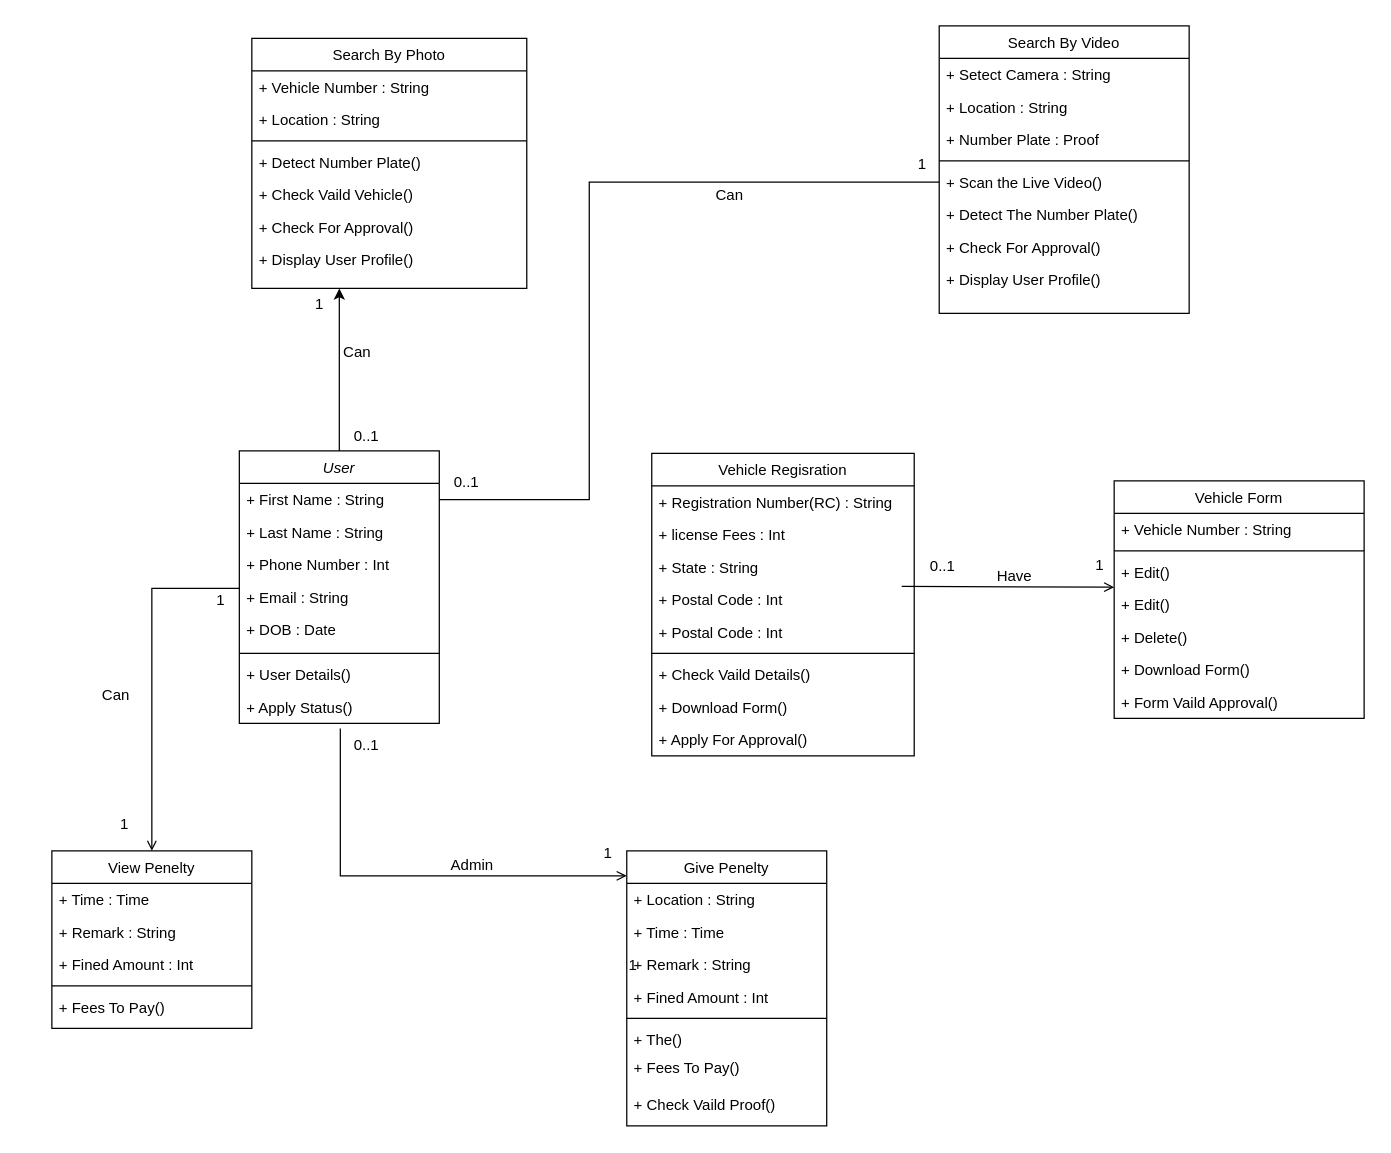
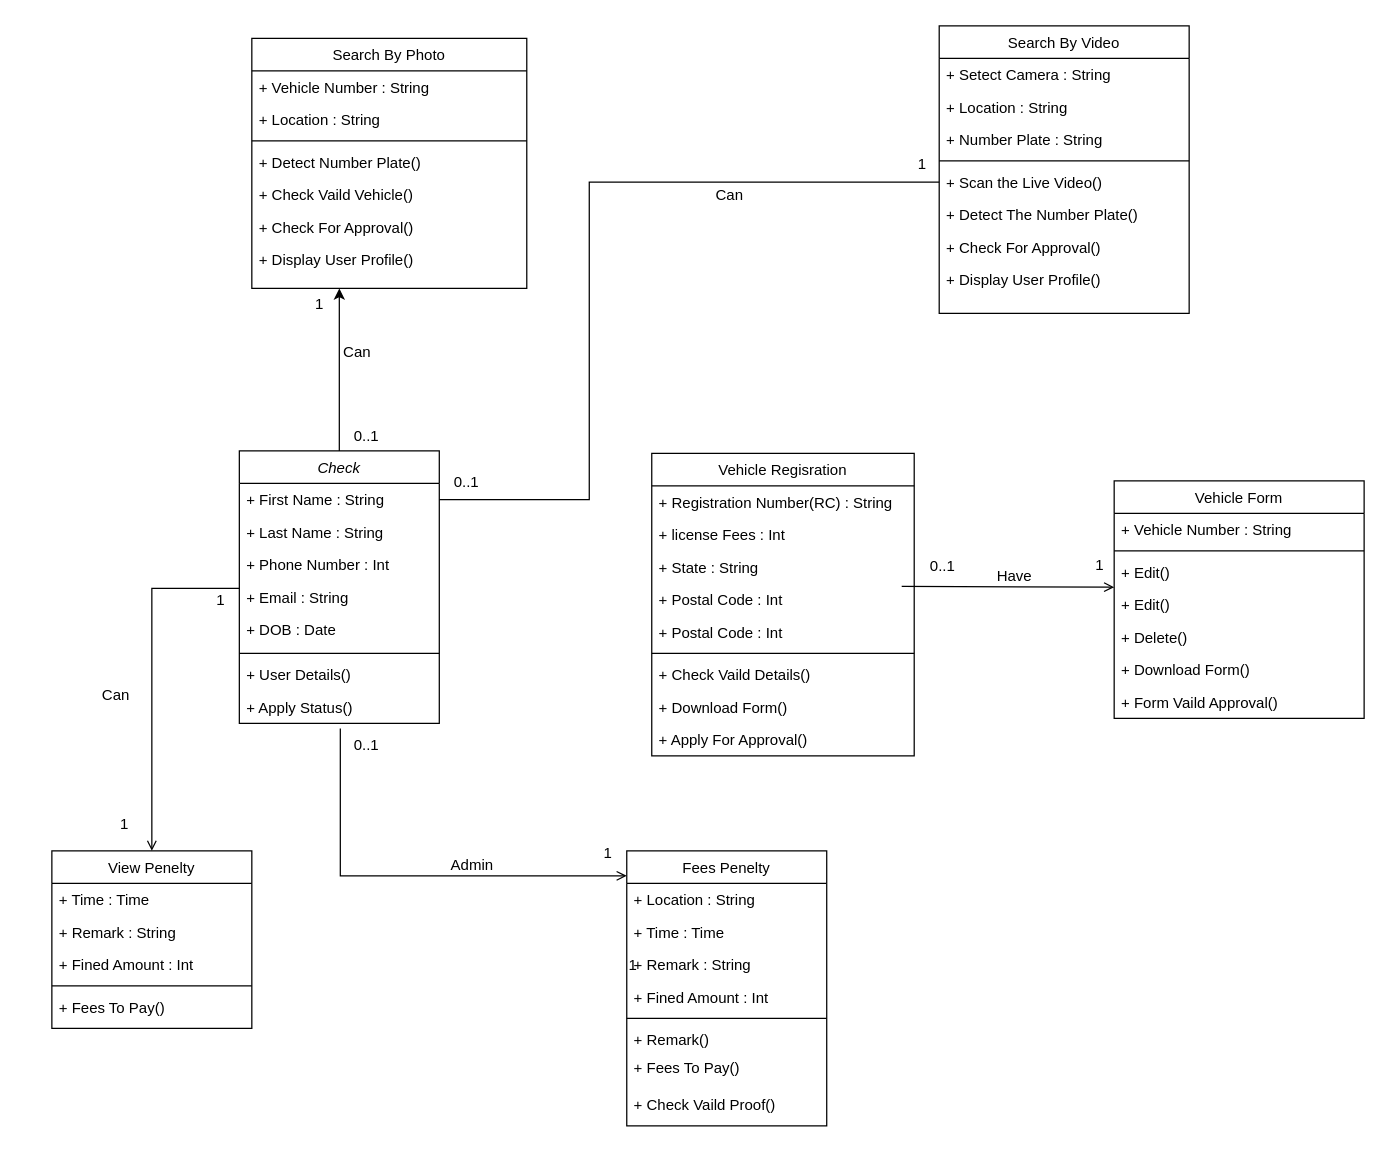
node "+ Number Plate : Proof": label "+ Number Plate : Proof" -> "+ Number Plate : String"
node "User": label "User" -> "Check"
node "Give Penelty": label "Give Penelty" -> "Fees Penelty"
node "+ The()": label "+ The()" -> "+ Remark()"
